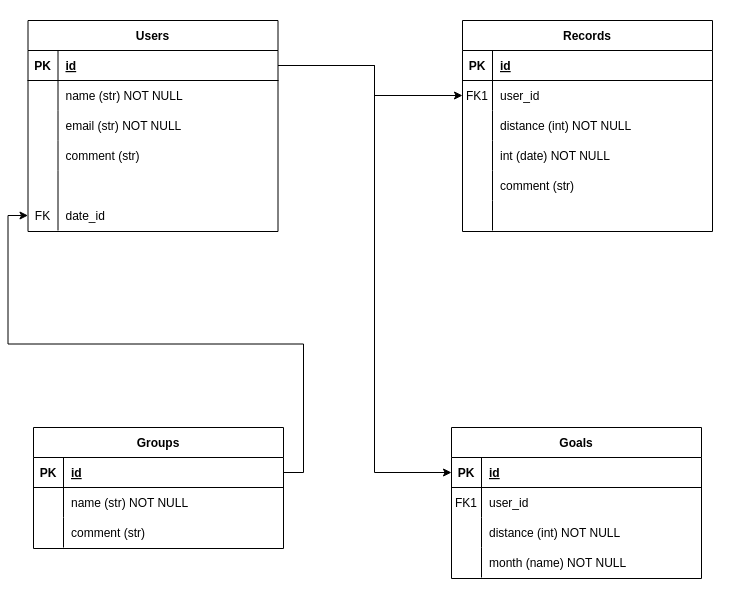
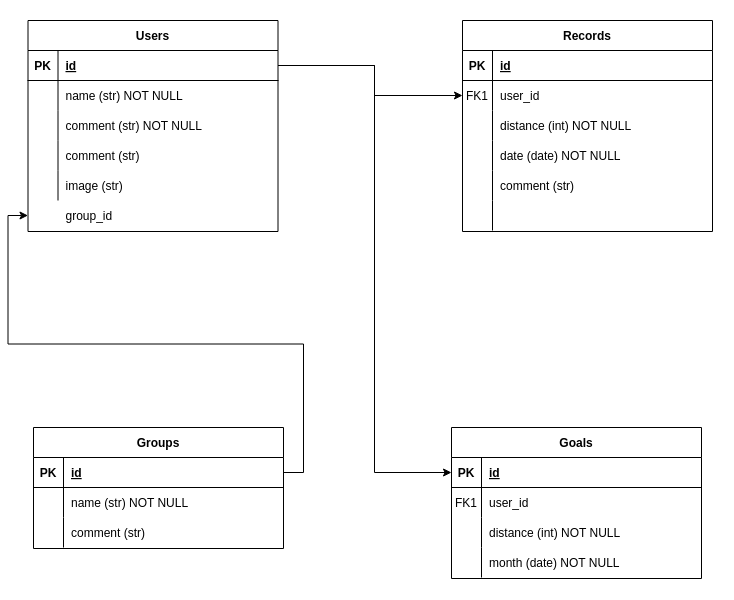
node "email (str) NOT NULL": label "email (str) NOT NULL" -> "comment (str) NOT NULL"
node "int (date) NOT NULL": label "int (date) NOT NULL" -> "date (date) NOT NULL"
node "image (str)": added
node "FK": removed
node "date_id": label "date_id" -> "group_id"
node "month (name) NOT NULL": label "month (name) NOT NULL" -> "month (date) NOT NULL"
